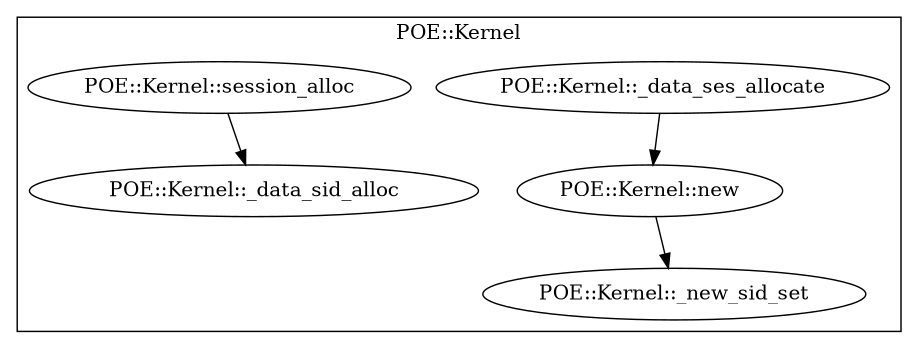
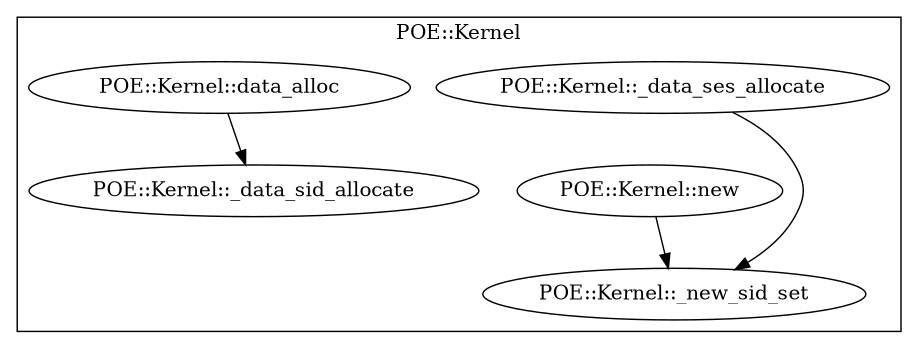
node "POE::Kernel::session_alloc": label "POE::Kernel::session_alloc" -> "POE::Kernel::data_alloc"
edge "POE::Kernel::_data_ses_allocate" -> "POE::Kernel::new": now "POE::Kernel::_data_ses_allocate" -> "POE::Kernel::_new_sid_set"
node "POE::Kernel::_data_sid_alloc": label "POE::Kernel::_data_sid_alloc" -> "POE::Kernel::_data_sid_allocate"
